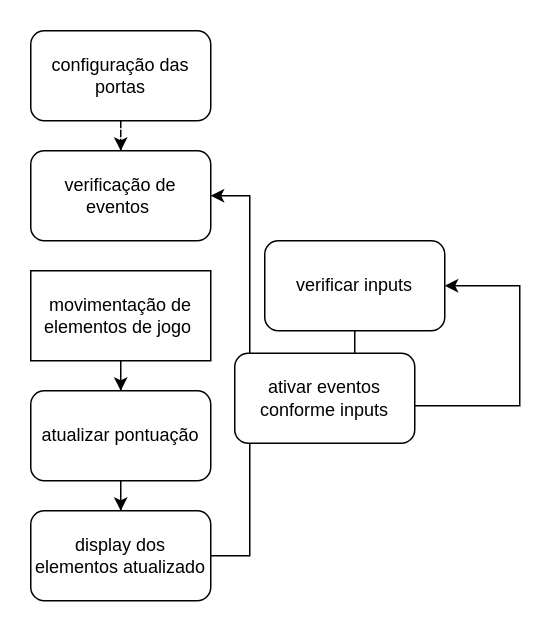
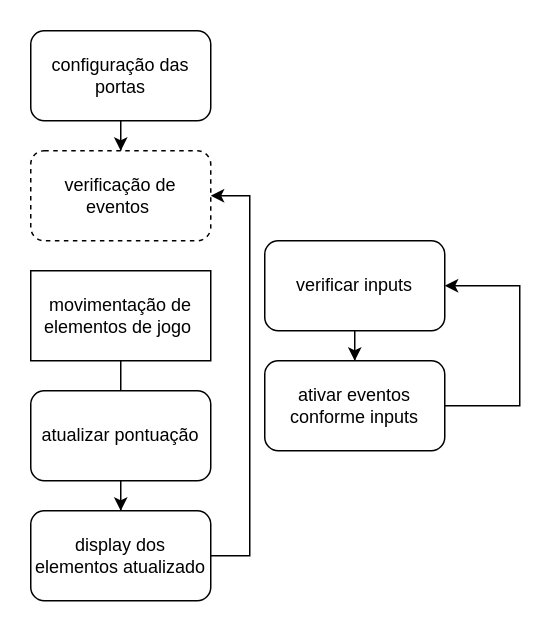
edge "configuração das portas" -> "verificação de eventos": style dashed -> solid
node "verificação de eventos": style solid -> dashed
edge "movimentação de elementos de jogo" -> "atualizar pontuação": arrowhead classic -> none
node "ativar eventos conforme inputs": moved (325, 398) -> (355, 406)
